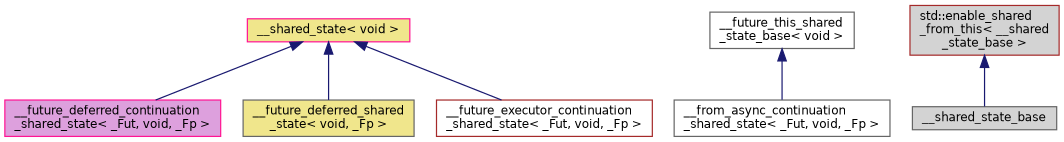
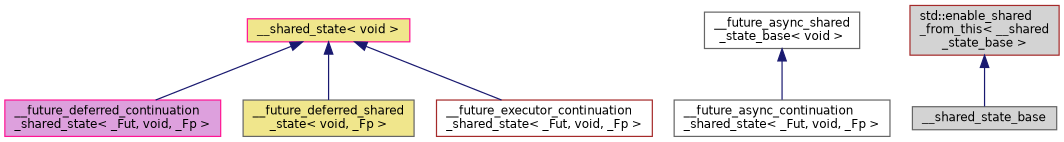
node "__future_this_shared _state_base< void >": label "__future_this_shared _state_base< void >" -> "__future_async_shared _state_base< void >"
node "__from_async_continuation _shared_state< _Fut, void, _Fp >": label "__from_async_continuation _shared_state< _Fut, void, _Fp >" -> "__future_async_continuation _shared_state< _Fut, void, _Fp >"
